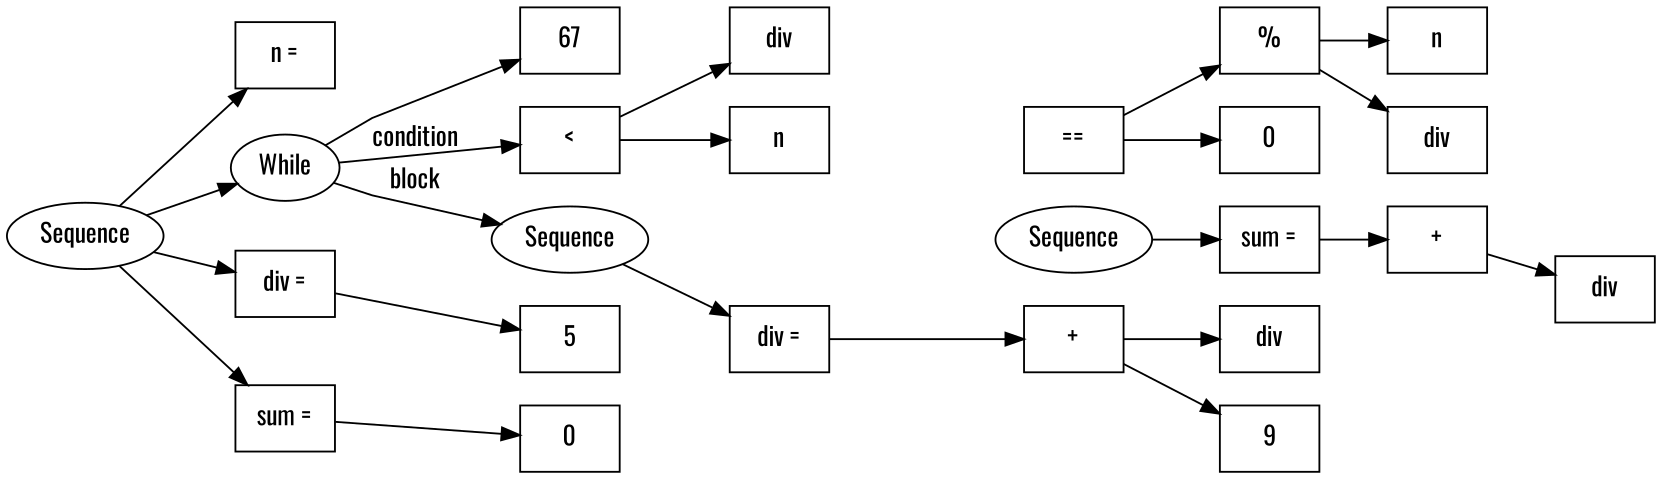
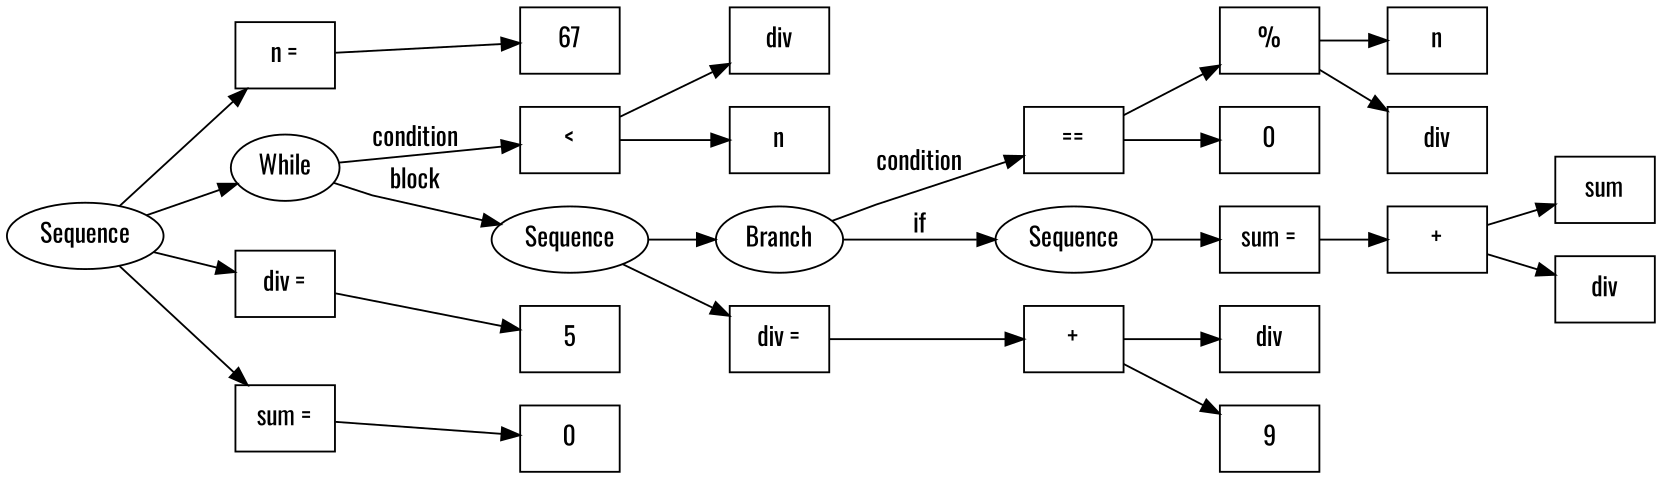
edge "While" -> "67": now "n =" -> "67"
node "sum": added
node "Branch": added
